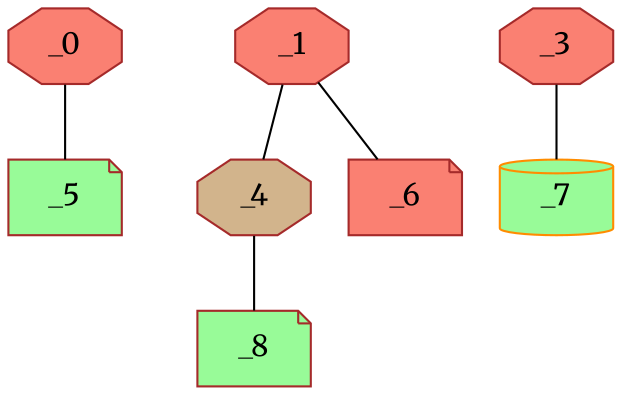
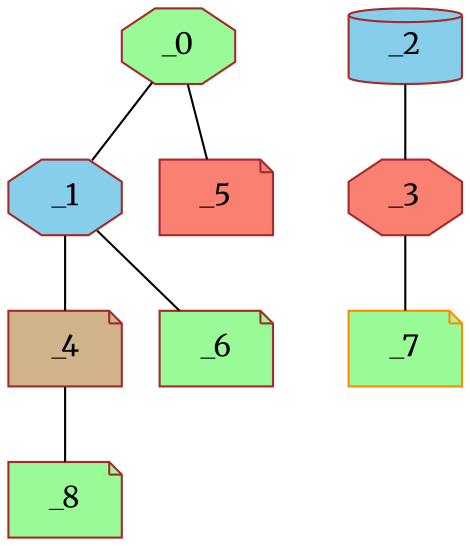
node "_0": fillcolor salmon -> palegreen
node "_1": fillcolor salmon -> skyblue
node "_2": added
edge "_0" -- "_1": added
node "_5": fillcolor palegreen -> salmon
node "_4": shape octagon -> note
node "_6": fillcolor salmon -> palegreen
node "_7": shape cylinder -> note
